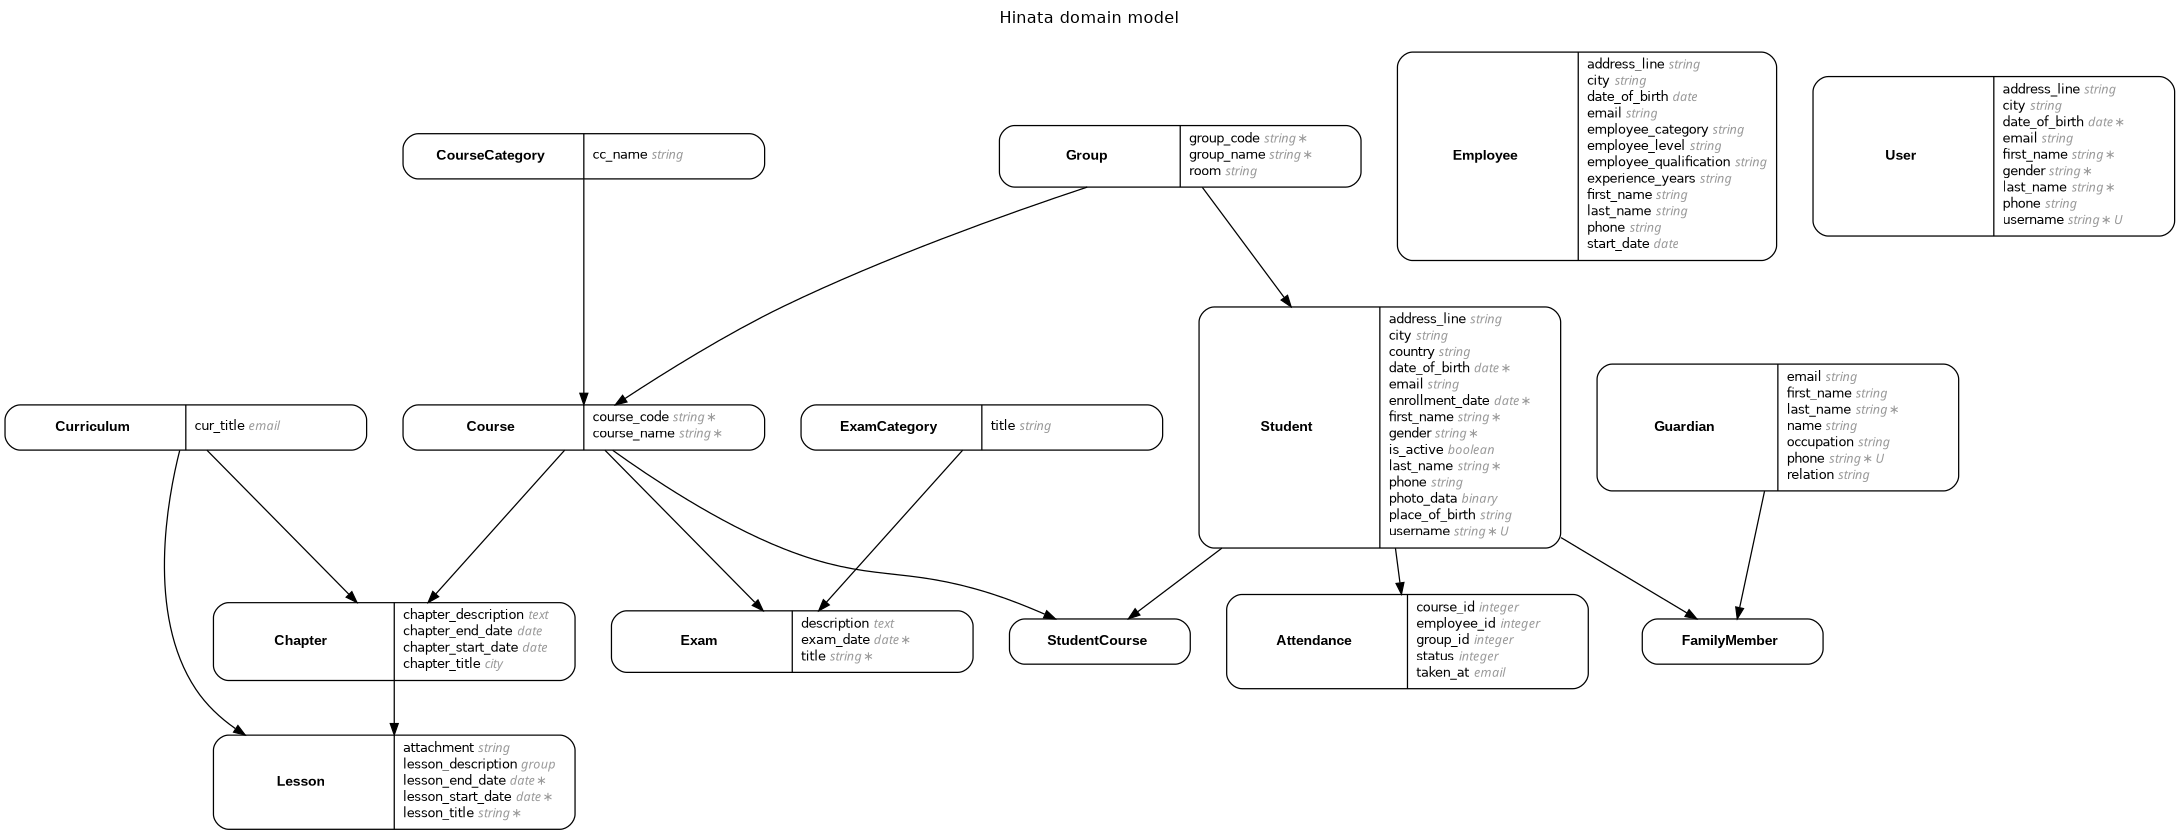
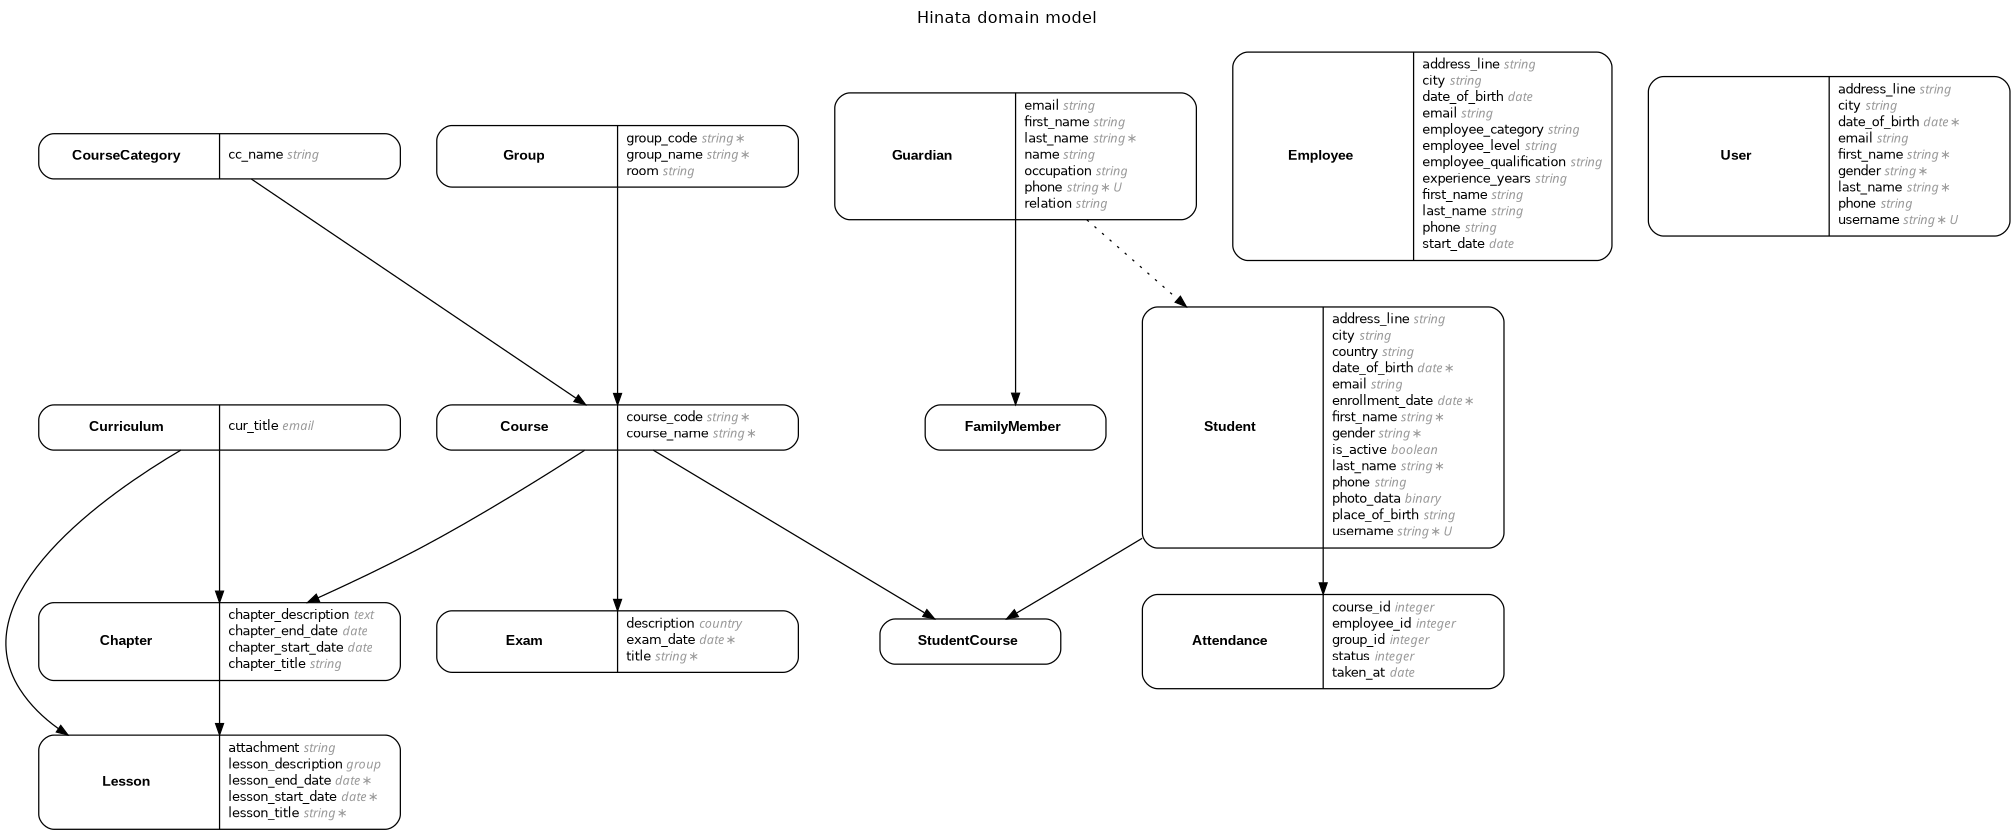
edge "Group" -- "Student": removed
node "ExamCategory": removed
edge "Student" -- "FamilyMember": removed
node "Exam": text "text" -> "country"
node "Chapter": text "city" -> "string"
node "Attendance": text "email" -> "date"
